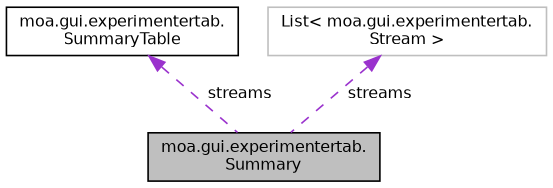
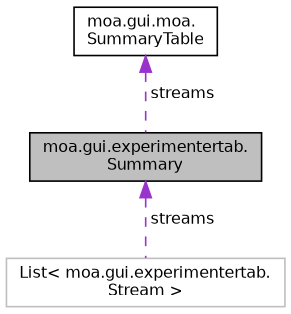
node "moa.gui.experimentertab. SummaryTable": label "moa.gui.experimentertab. SummaryTable" -> "moa.gui.moa. SummaryTable"
edge "moa.gui.experimentertab. Summary" -> "List< moa.gui.experimentertab. Stream >": reversed
